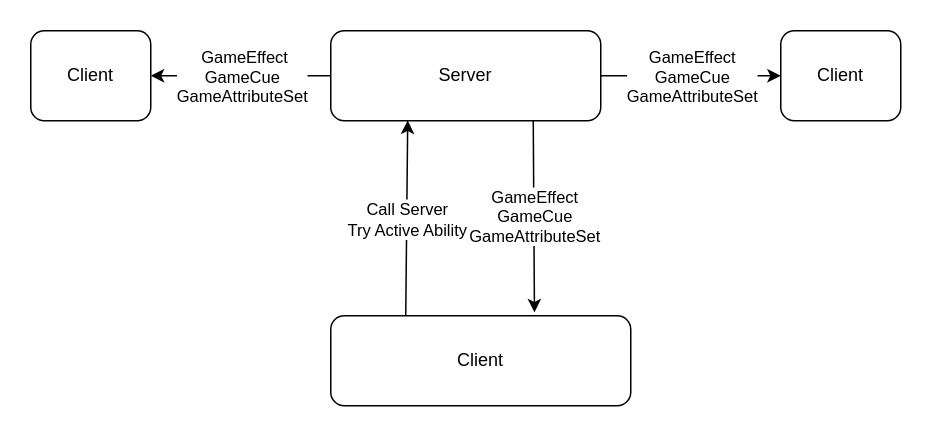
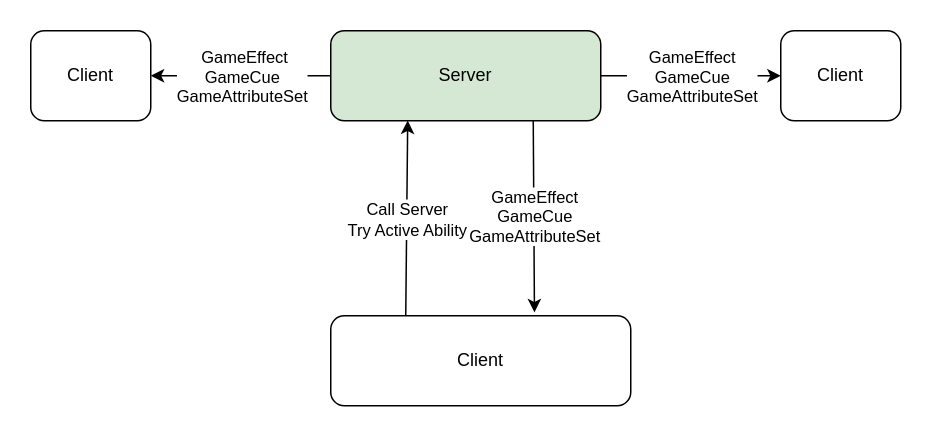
node "Server": fillcolor #ffffff -> #d5e8d4
